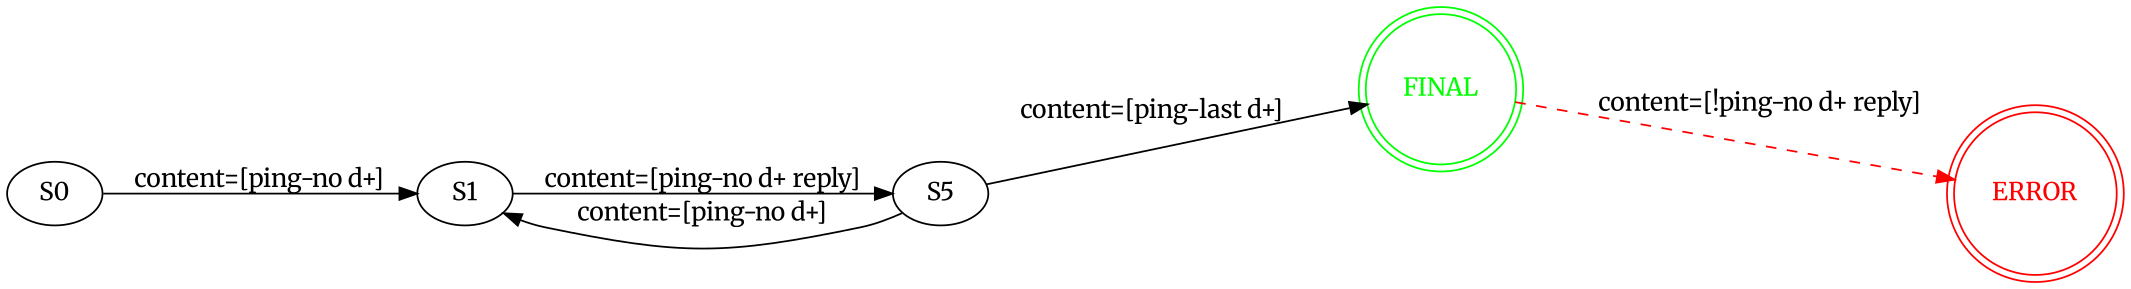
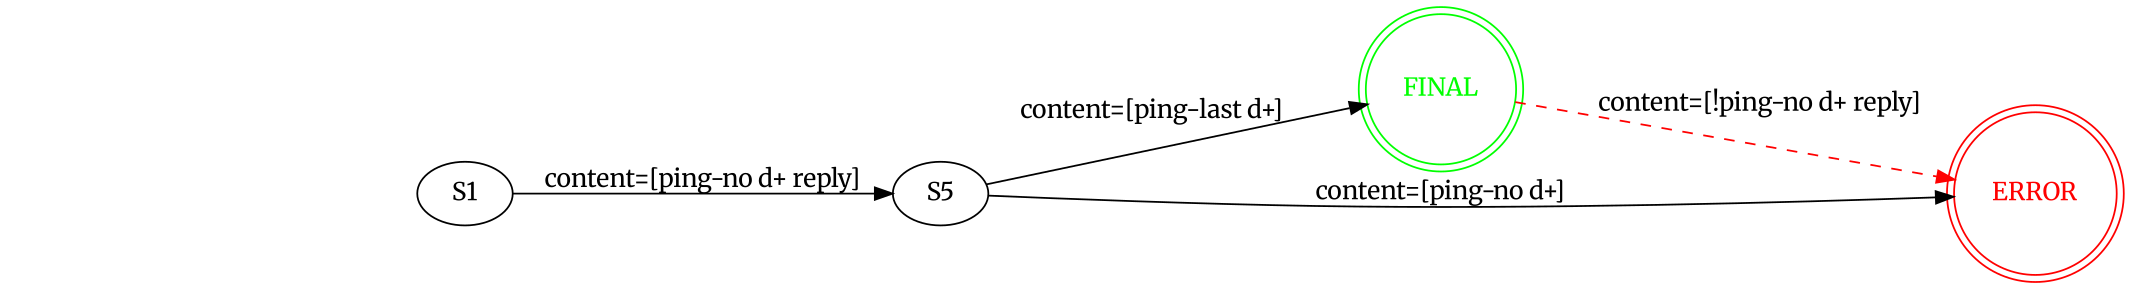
node "S0": removed
edge "S5" -> "S1": now "S5" -> "ERROR"
